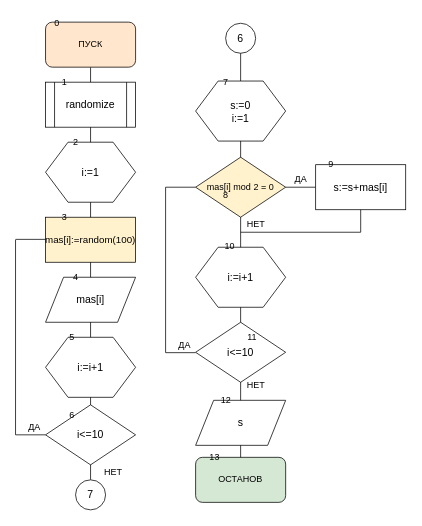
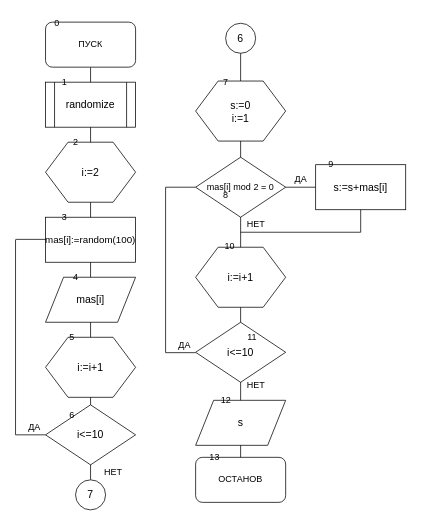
node "ПУСК": fillcolor #ffe6cc -> #ffffff
node "i:=1": label "i:=1" -> "i:=2"
node "mas[i] mod 2 = 0": fillcolor #fff2cc -> #ffffff
node "mas[i]:=random(100)": fillcolor #fff2cc -> #ffffff
node "ОСТАНОВ": fillcolor #d5e8d4 -> #ffffff
